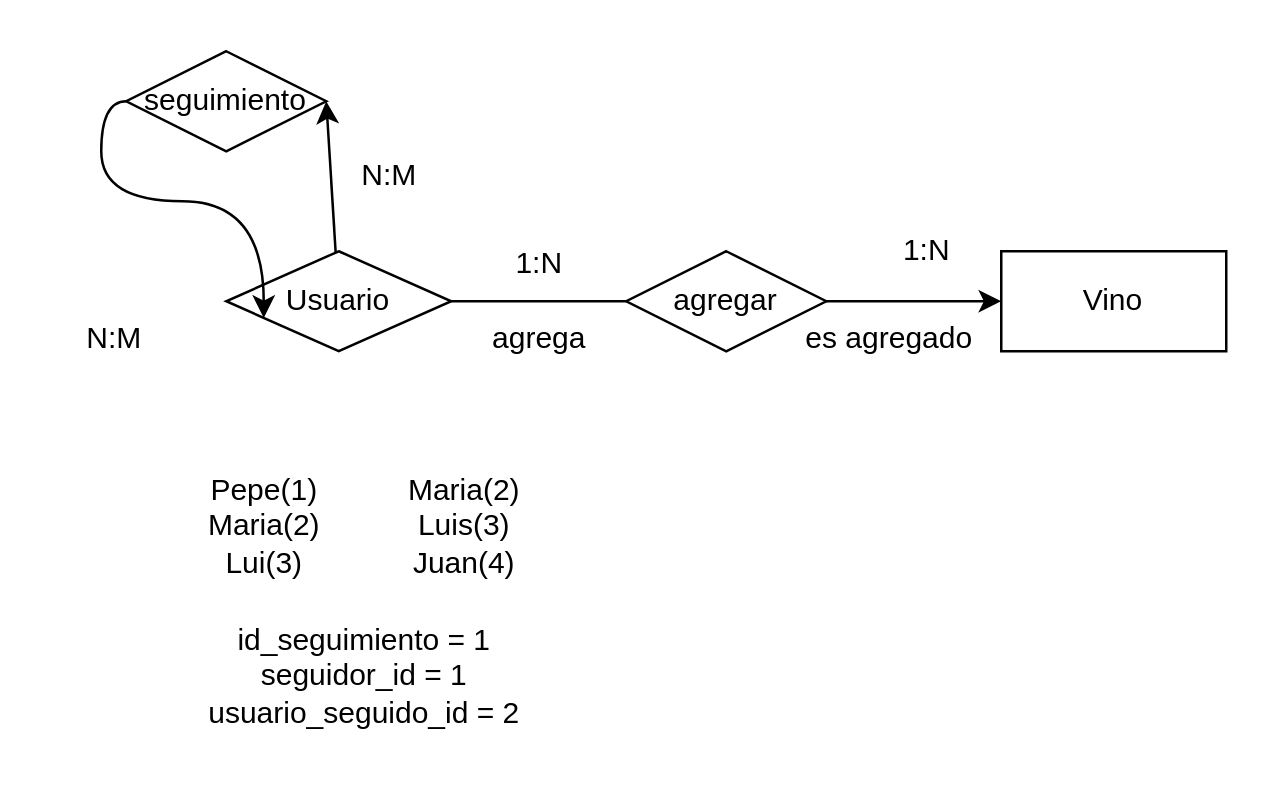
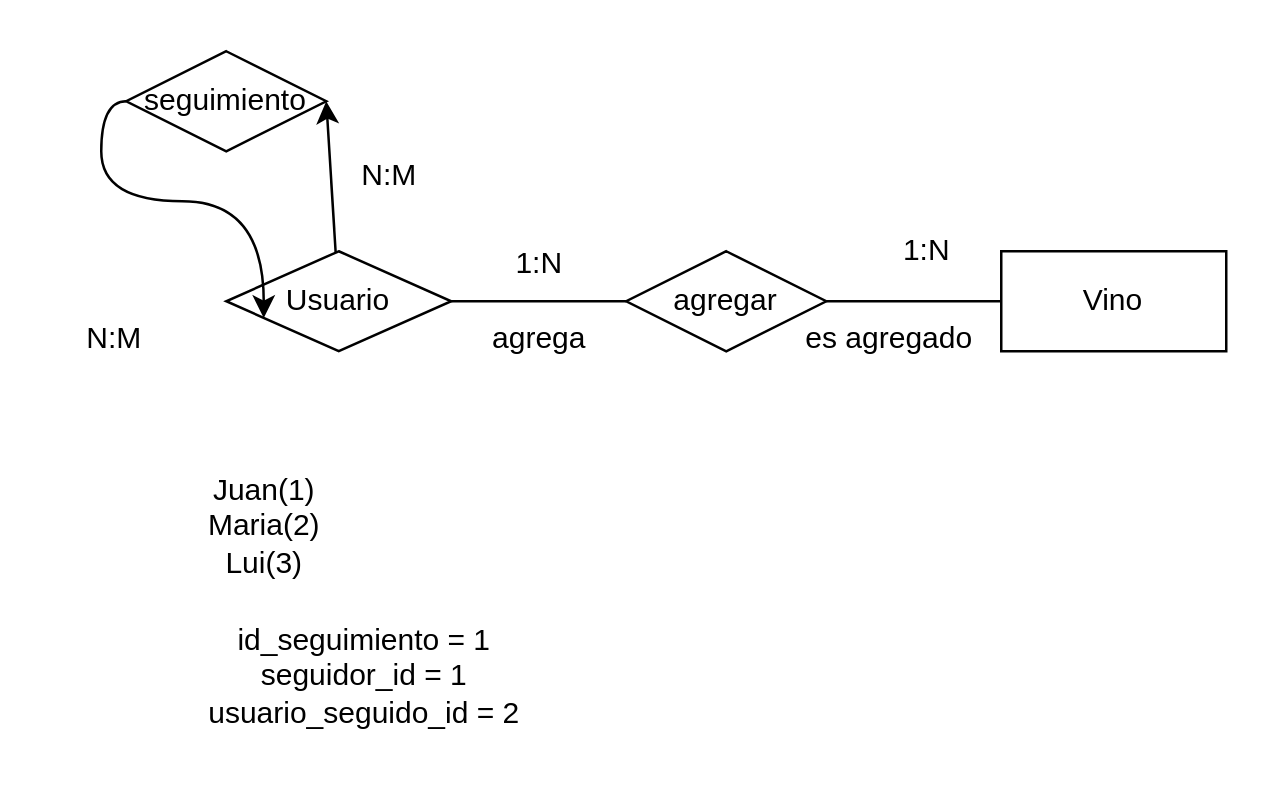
edge "agregar" -> "Vino": arrowhead classic -> none
node "Pepe(1) Maria(2) Lui(3)": label "Pepe(1) Maria(2) Lui(3)" -> "Juan(1) Maria(2) Lui(3)"
node "Maria(2) Luis(3) Juan(4)": removed
